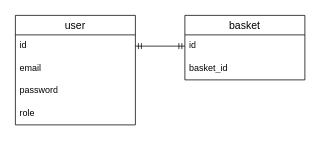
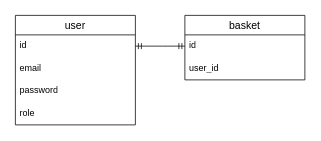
node "basket_id": label "basket_id" -> "user_id"
